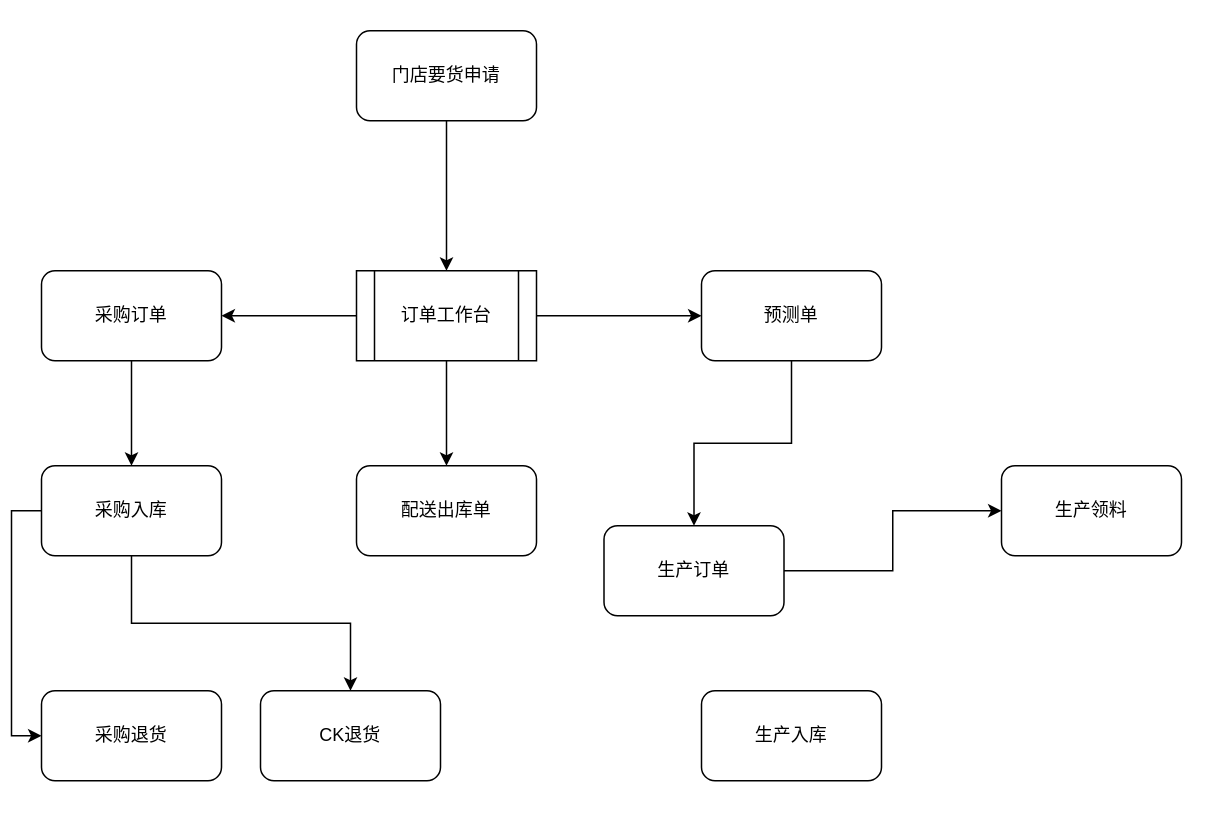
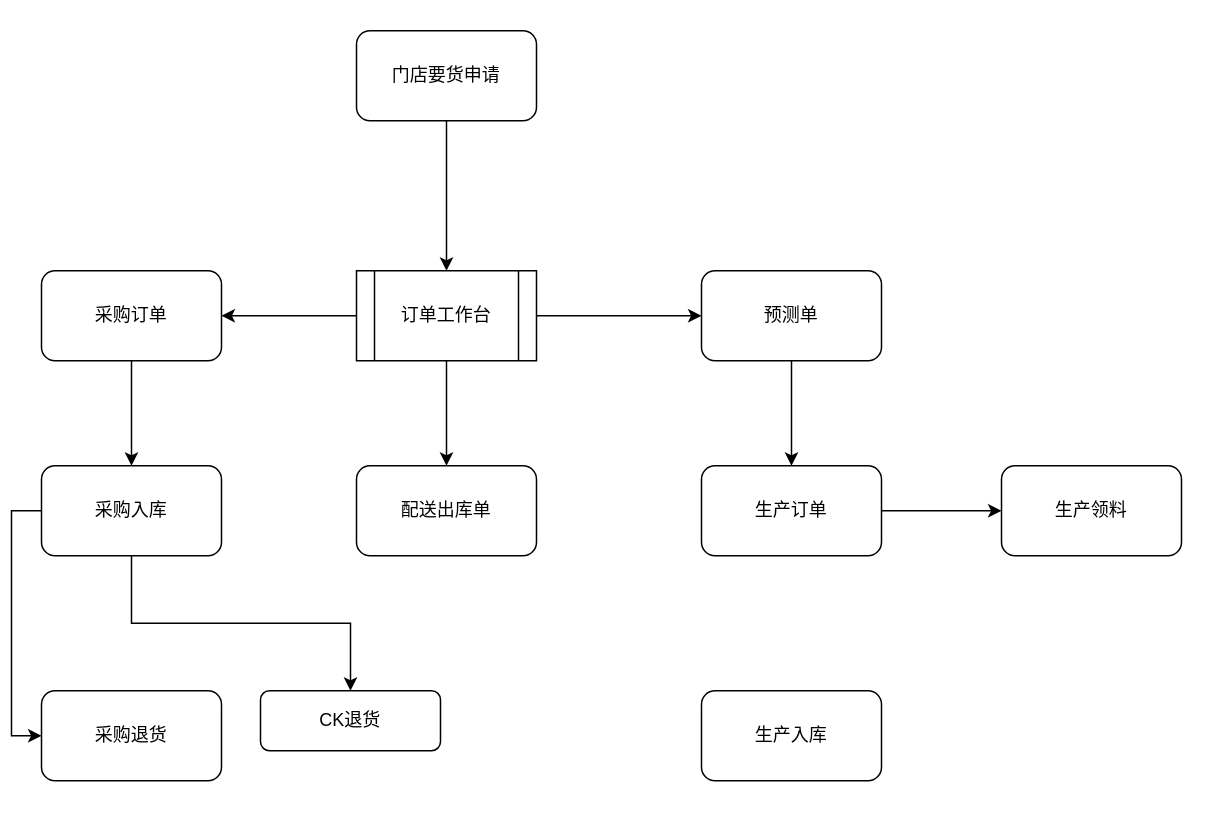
node "生产订单": moved (694, 571) -> (791, 511)
node "CK退货": size 180x90 -> 180x60
